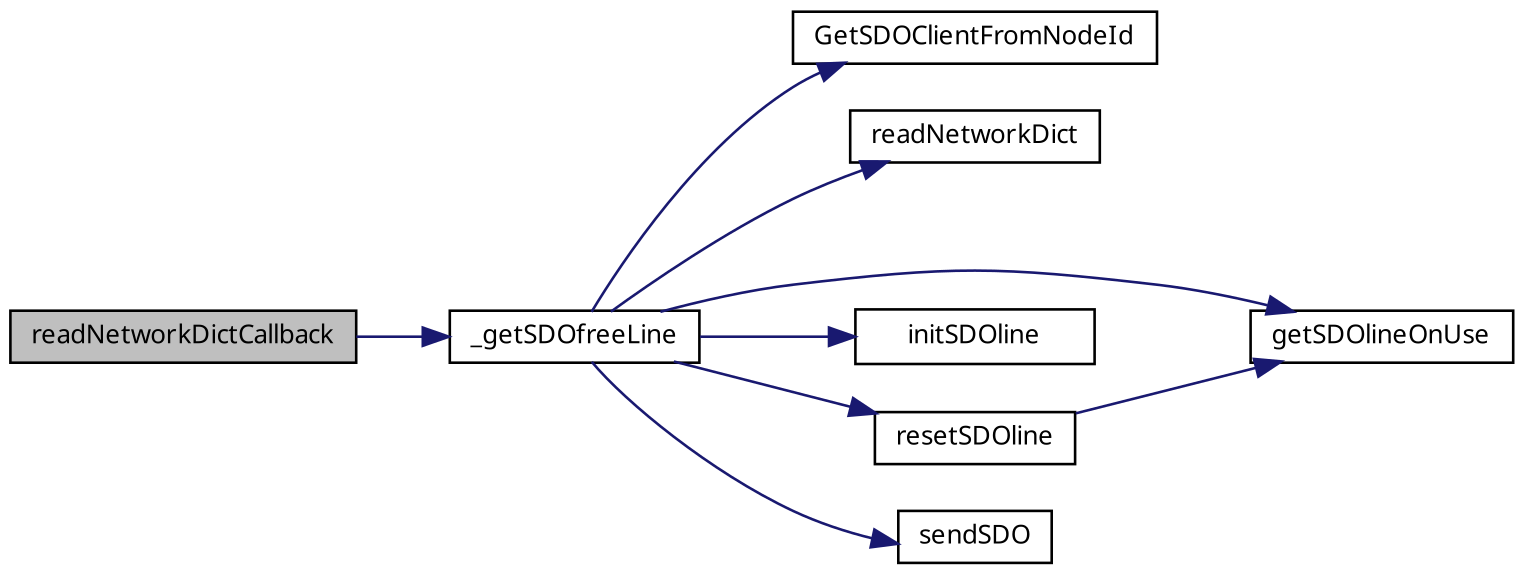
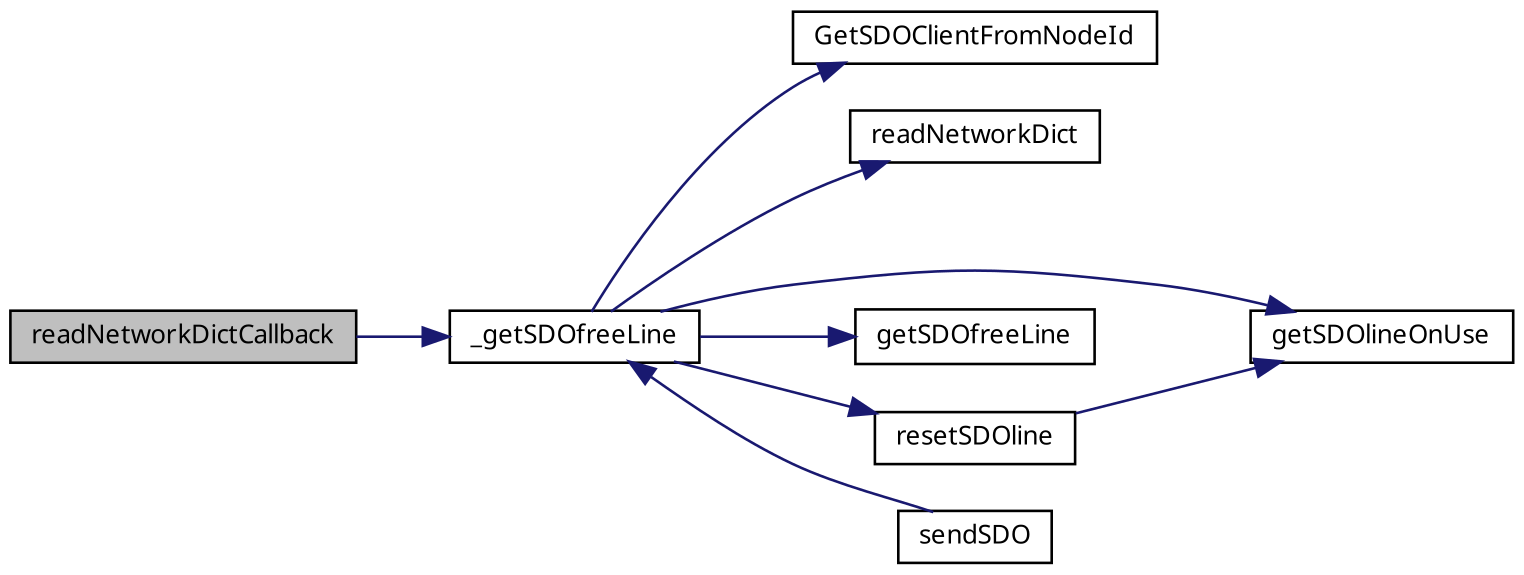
node "initSDOline": label "initSDOline" -> "getSDOfreeLine"
edge "_getSDOfreeLine" -> "sendSDO": reversed
